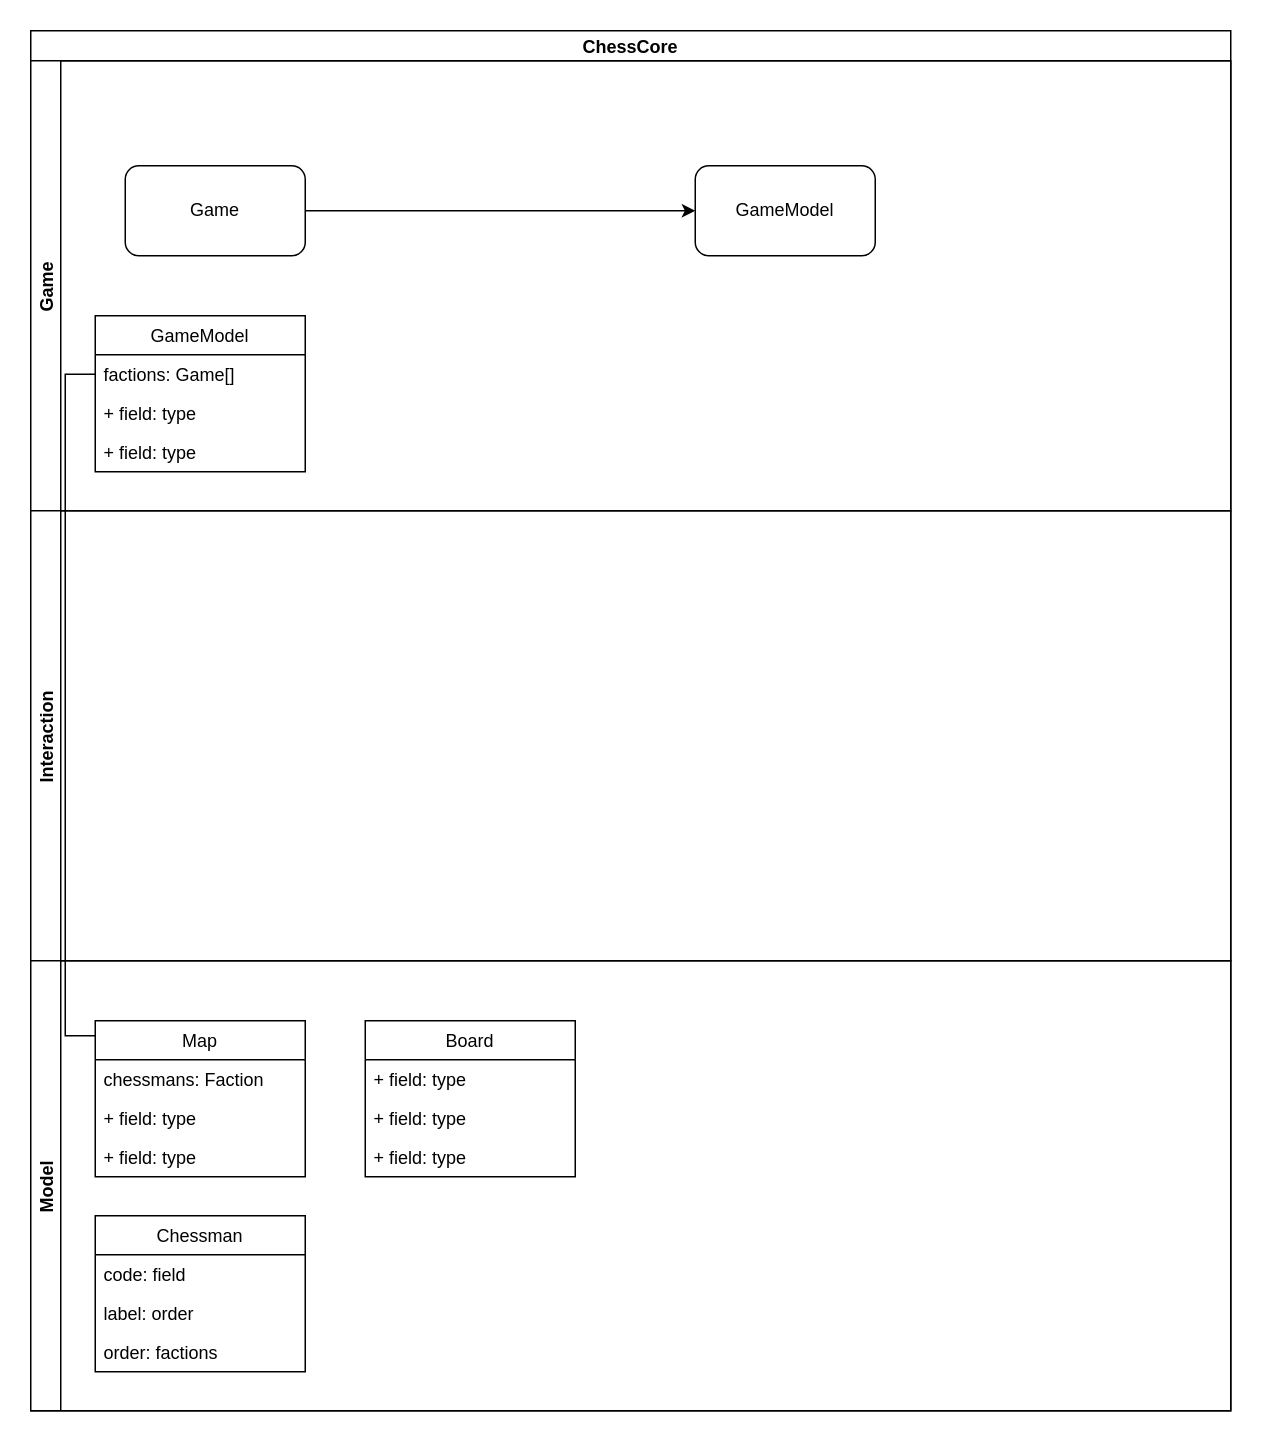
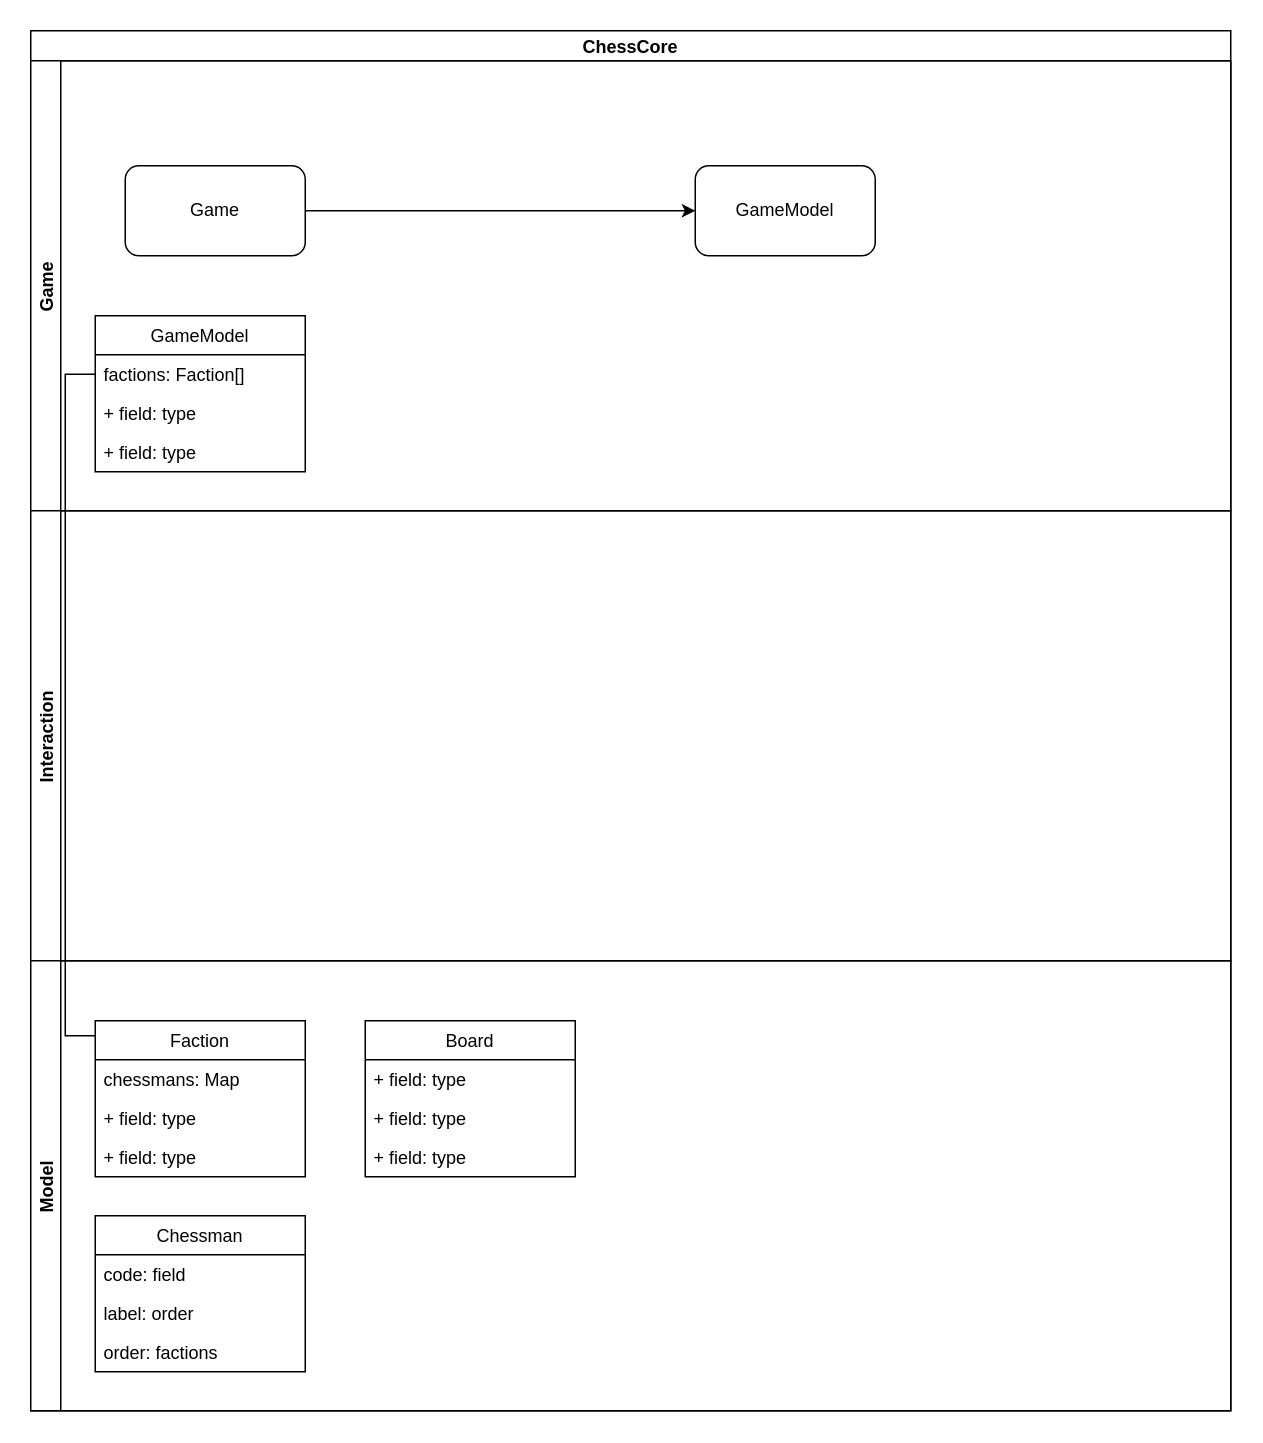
node "factions: Game[]": label "factions: Game[]" -> "factions: Faction[]"
node "Map": label "Map" -> "Faction"
node "chessmans: Faction": label "chessmans: Faction" -> "chessmans: Map"
